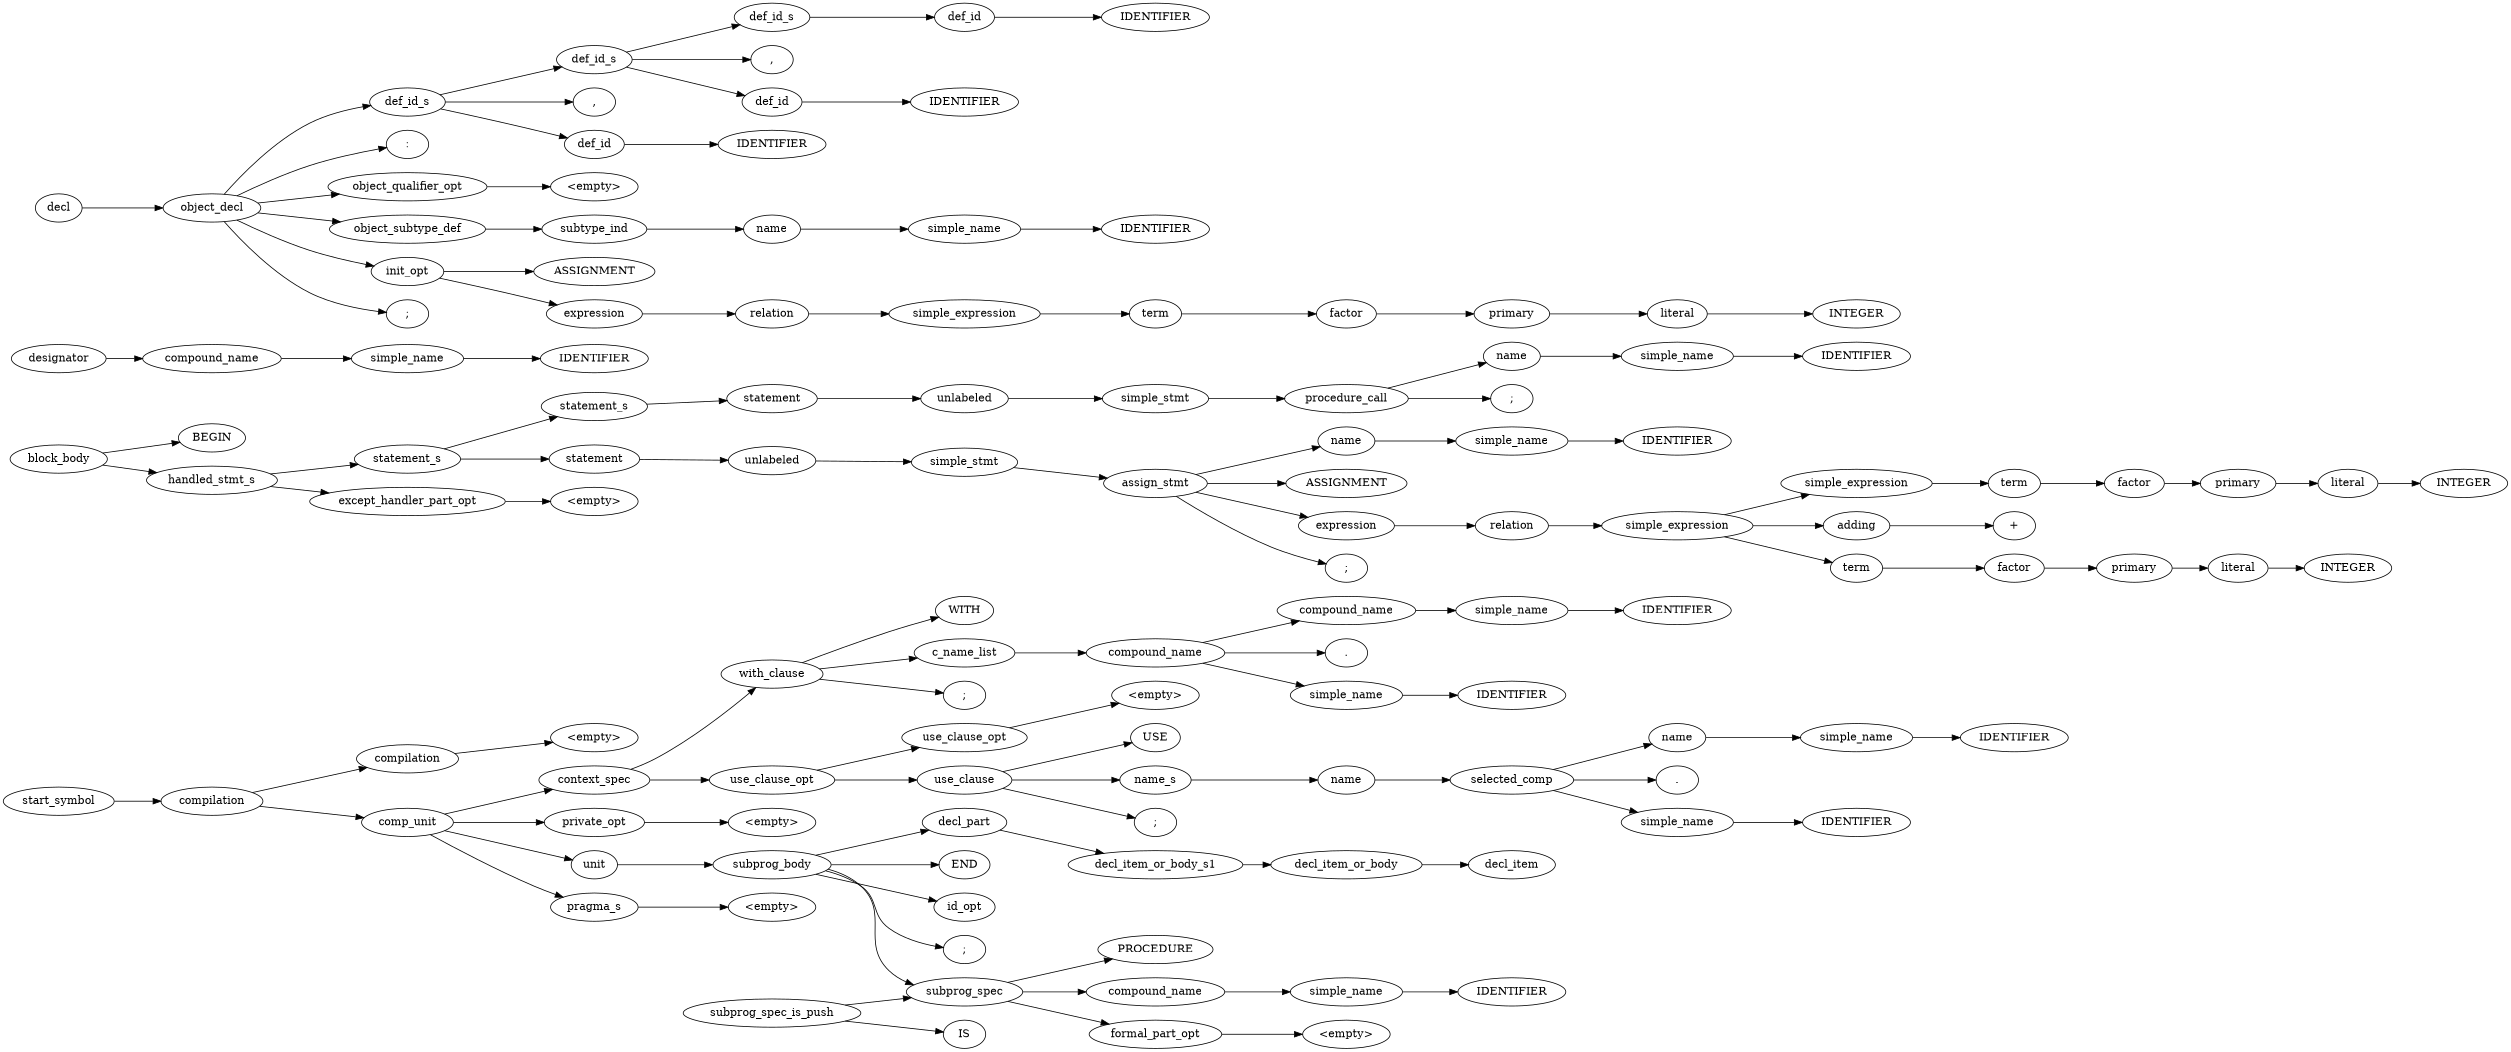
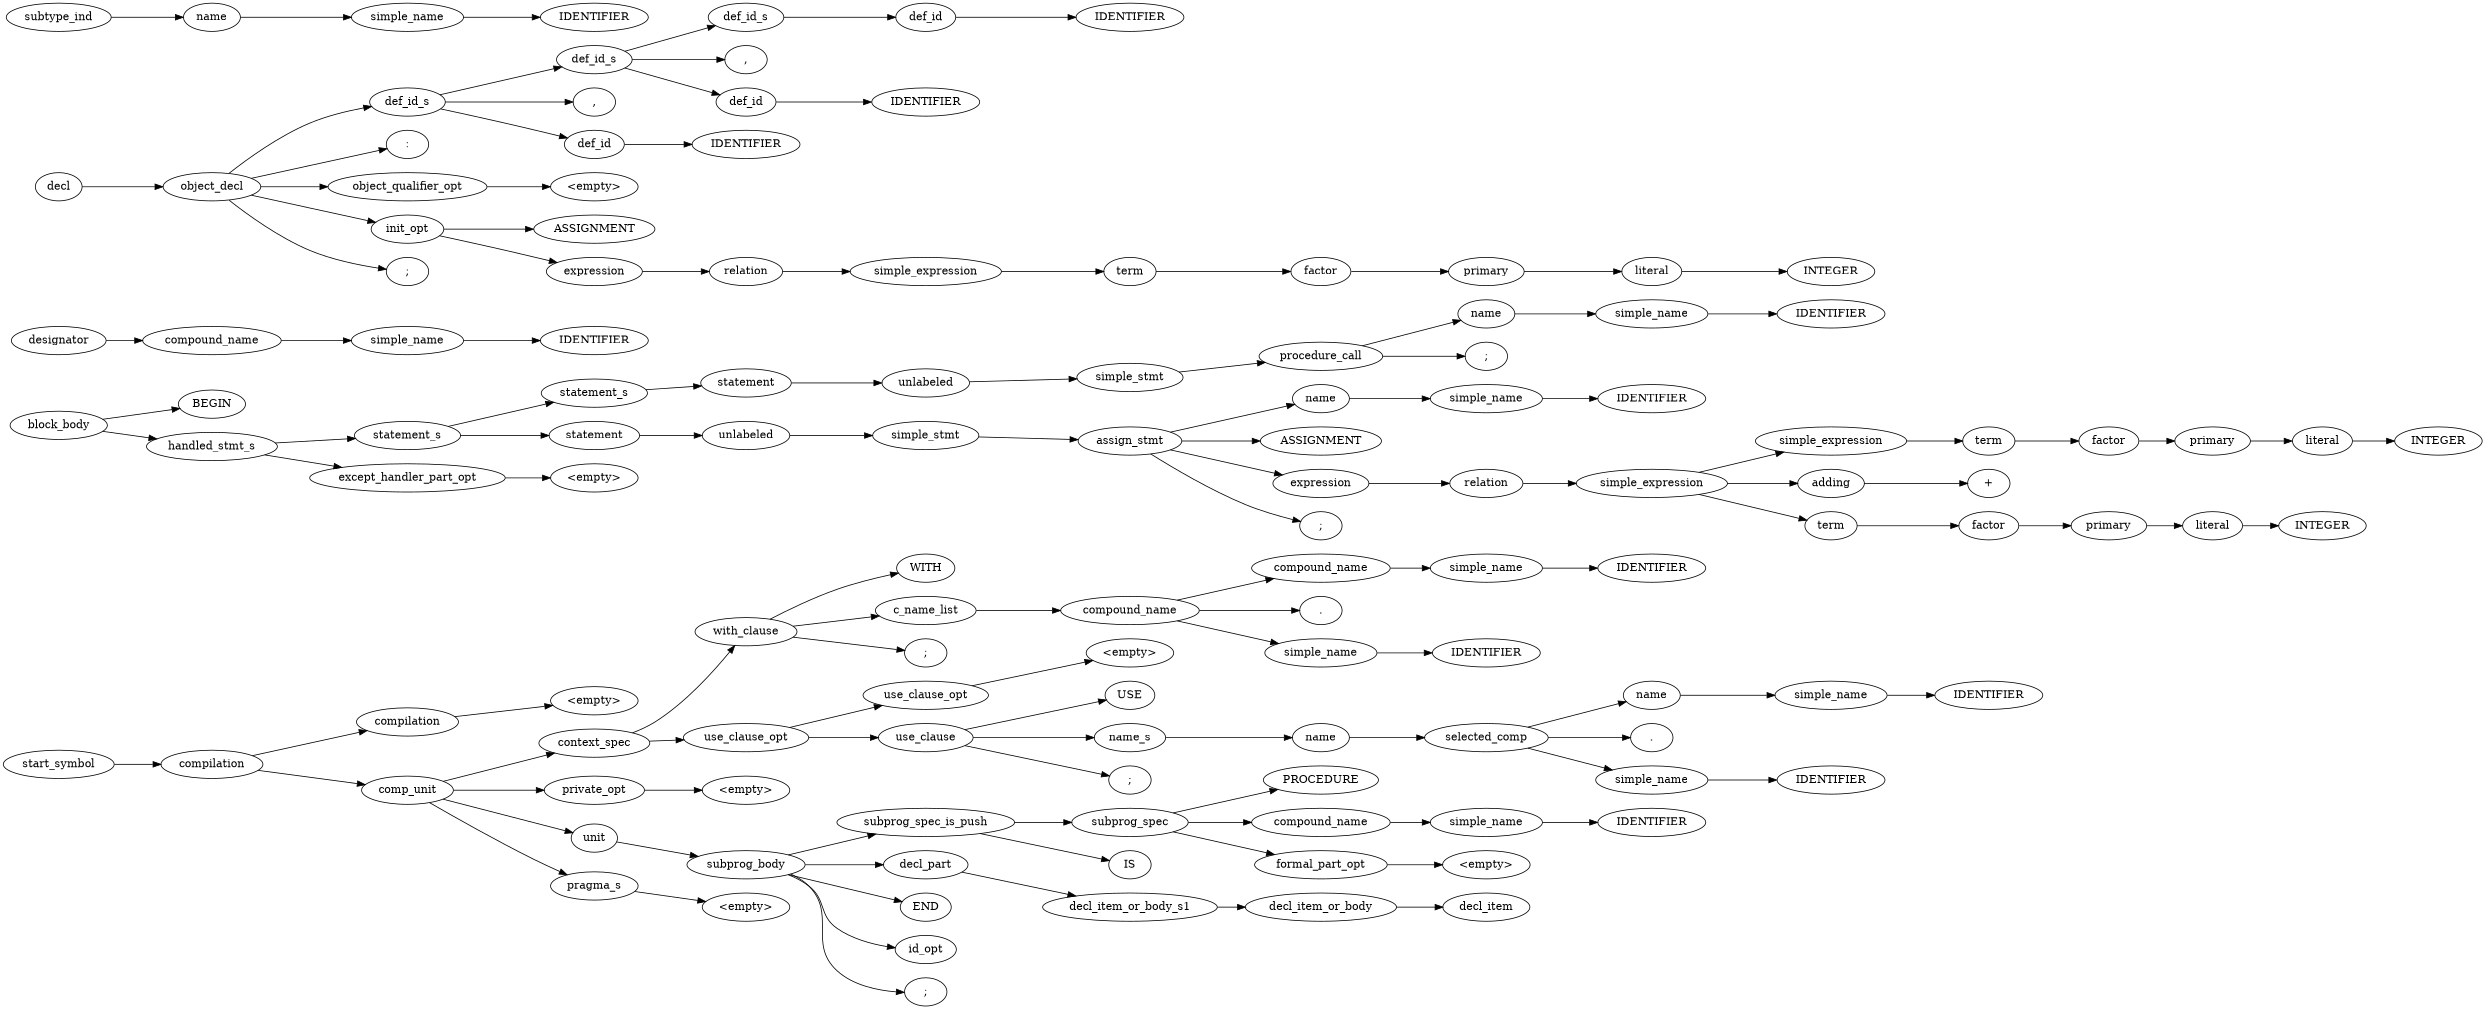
node "object_subtype_def": removed
edge "subprog_body" -> "subprog_spec": now "subprog_body" -> "subprog_spec_is_push"
